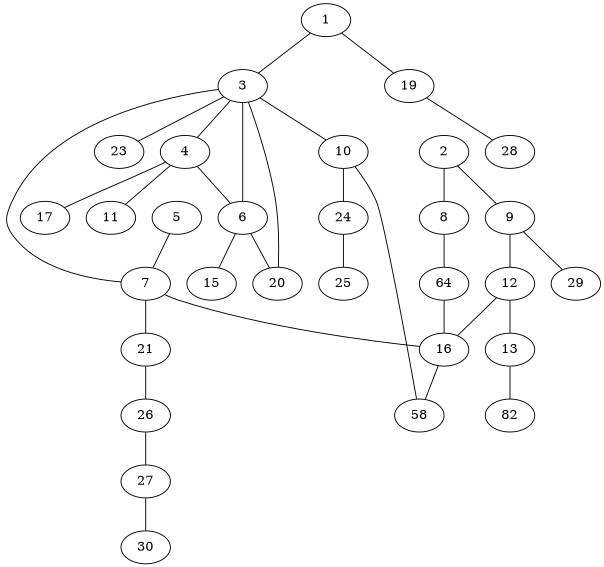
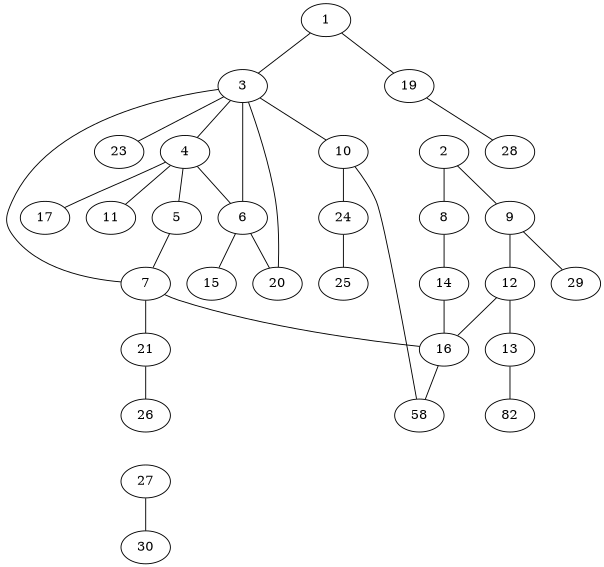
edge "4" -- "5": added
node "64": label "64" -> "14"
edge "26" -- "27": removed
